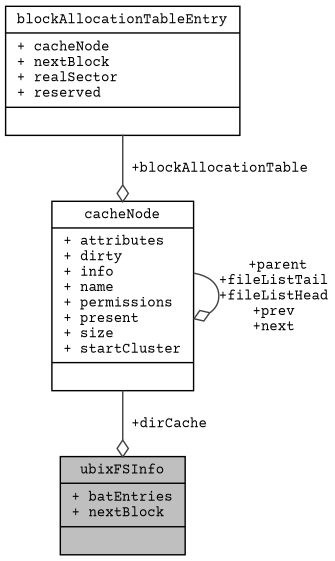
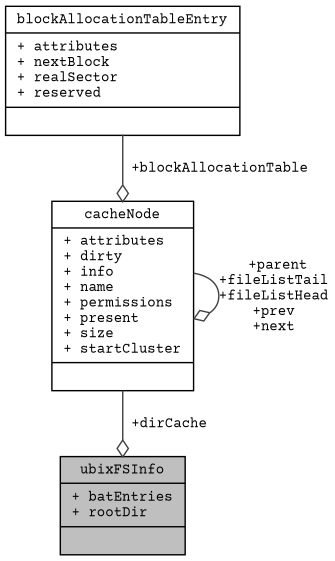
node "blockAllocationTableEntry": text "+ cacheNode" -> "+ attributes"
node "ubixFSInfo": text "+ nextBlock" -> "+ rootDir"
